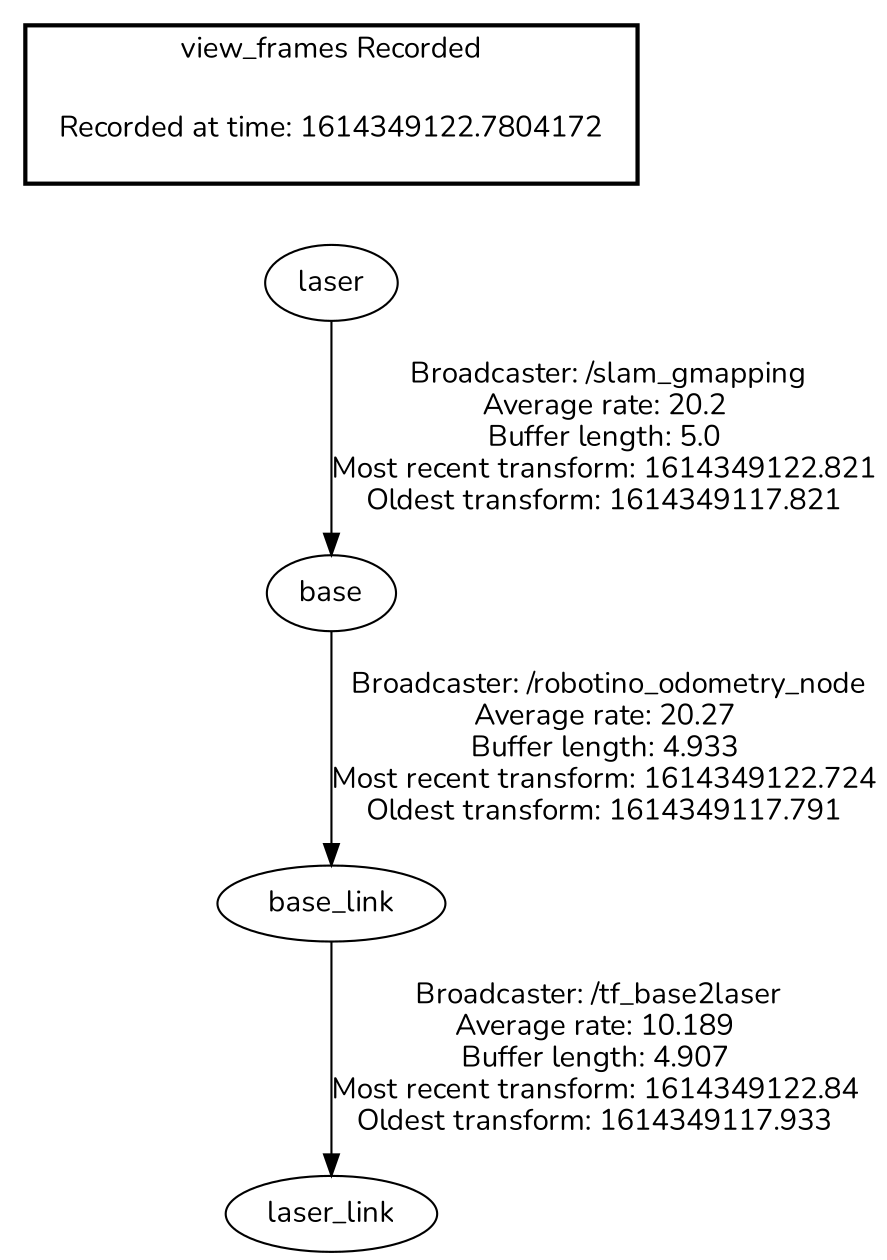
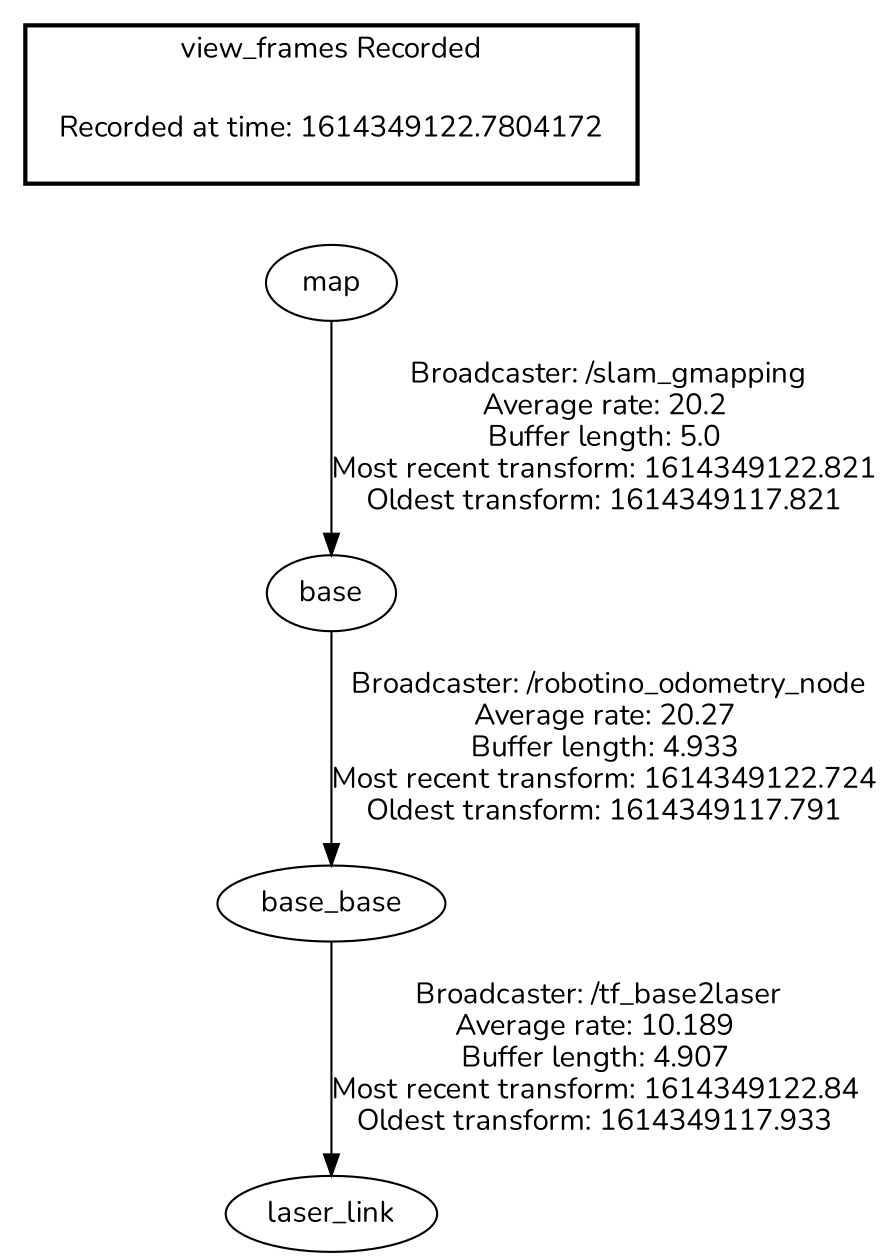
node "laser": label "laser" -> "map"
node "base_link": label "base_link" -> "base_base"
